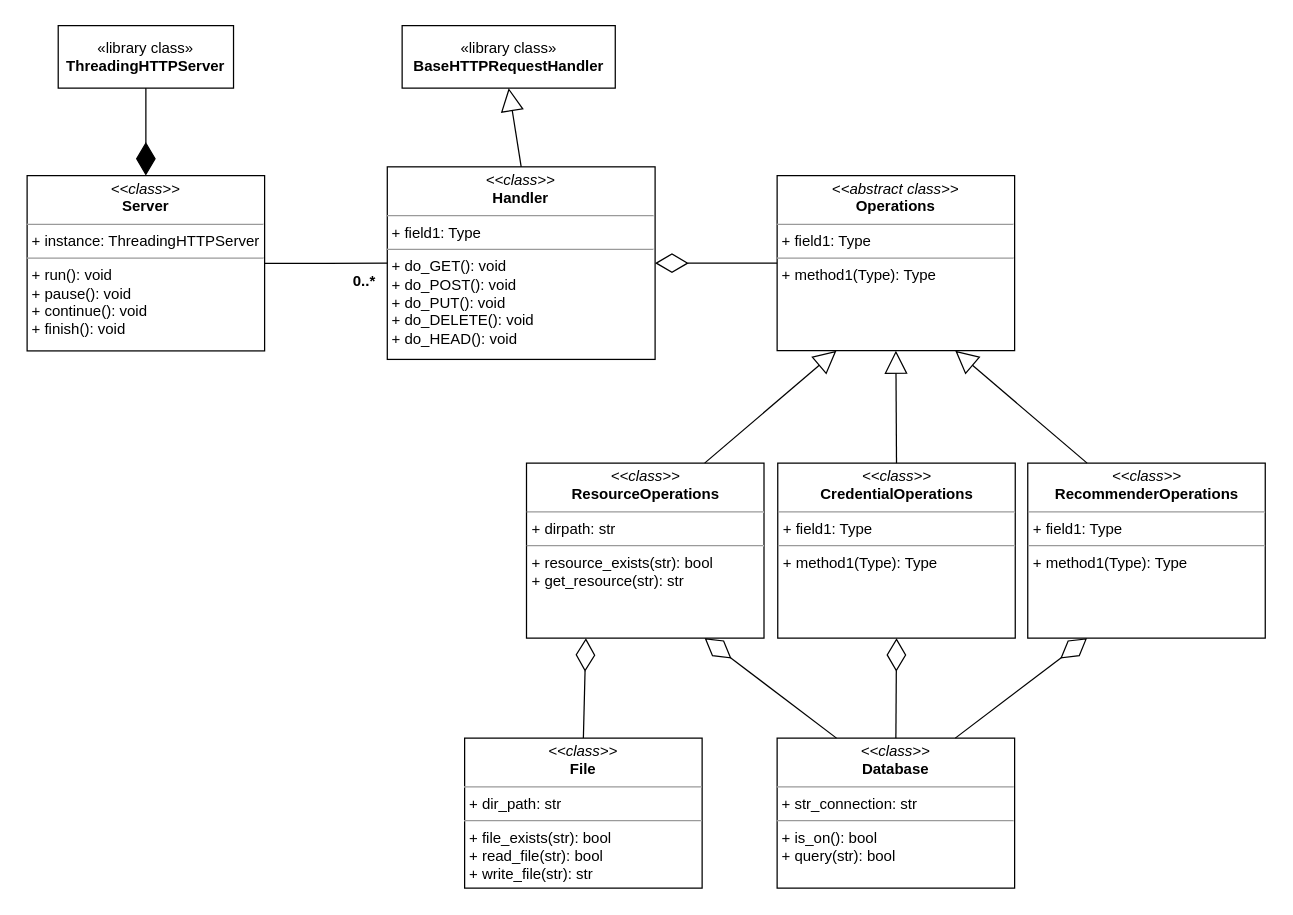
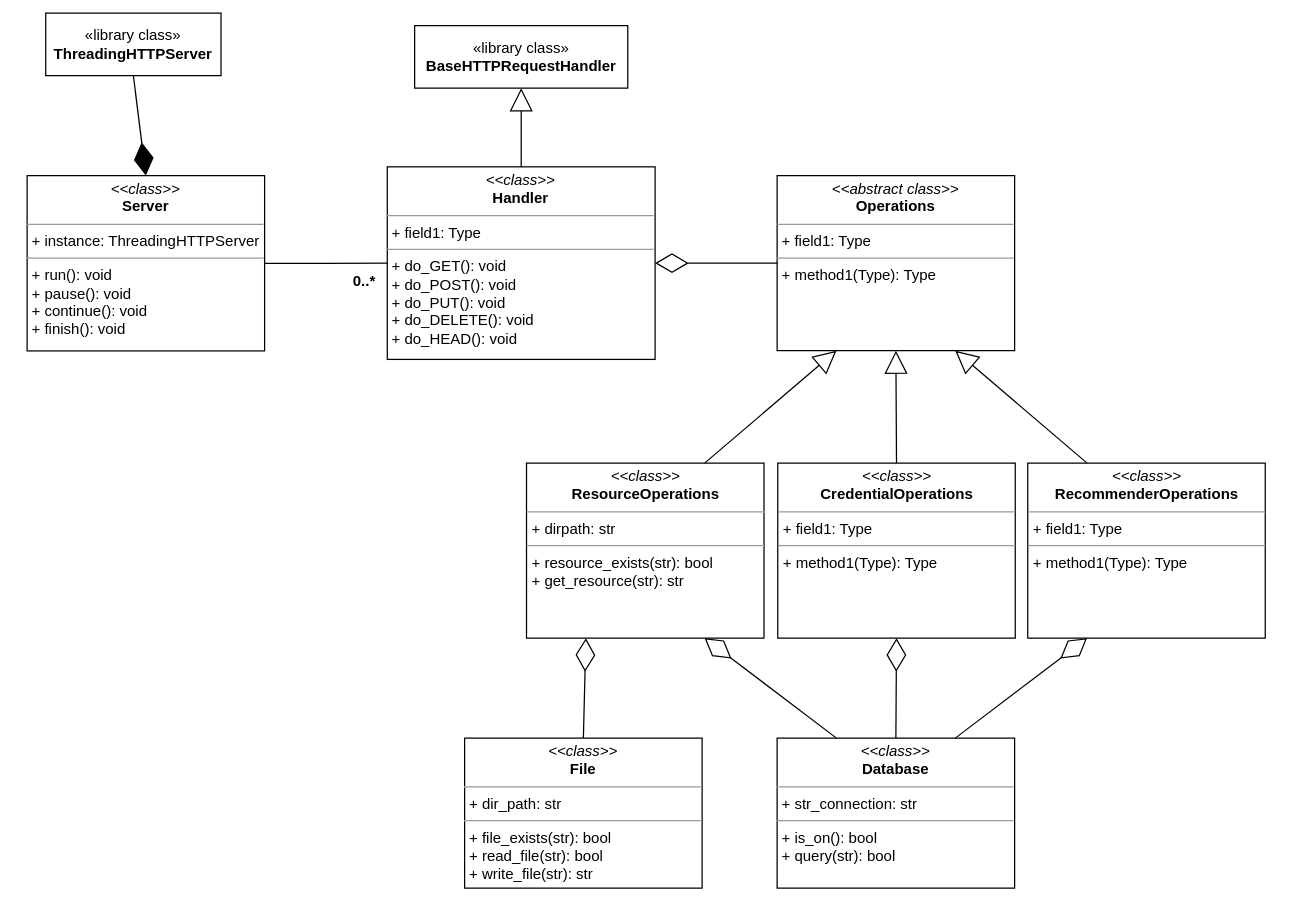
node "«library class» ThreadingHTTPServer": moved (146, 57) -> (133, 44)
node "«library class» BaseHTTPRequestHandler": moved (508, 57) -> (521, 57)
